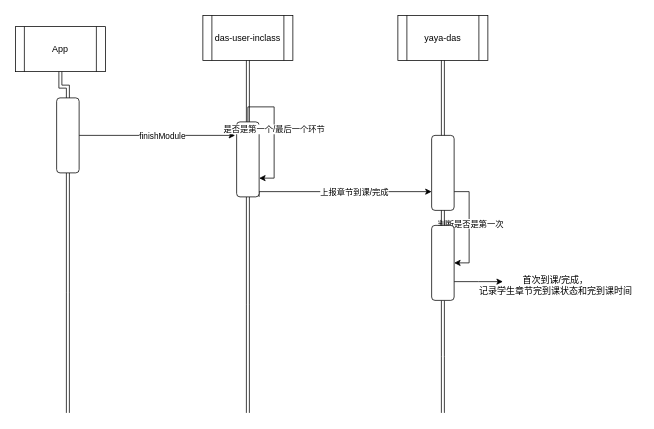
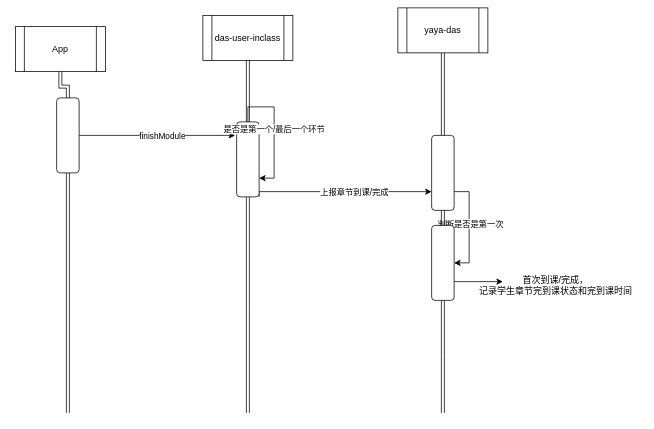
node "yaya-das": moved (443, 38) -> (443, 30)
